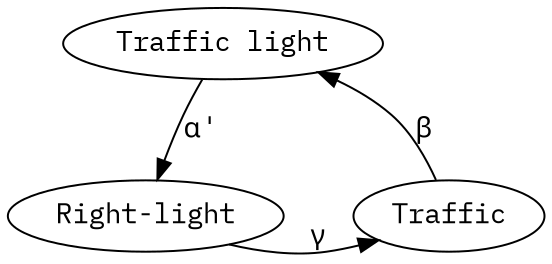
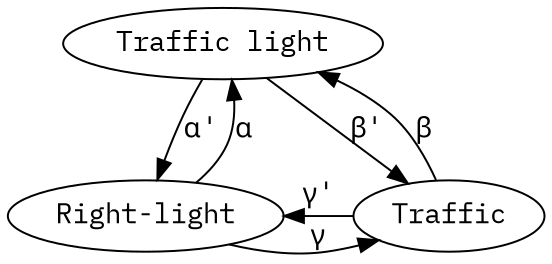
edge "Traffic light" -> "Traffic": added, label "β'"
edge "Right-light" -> "Traffic light": added, label "α"
edge "Traffic" -> "Right-light": added, label "γ'"
